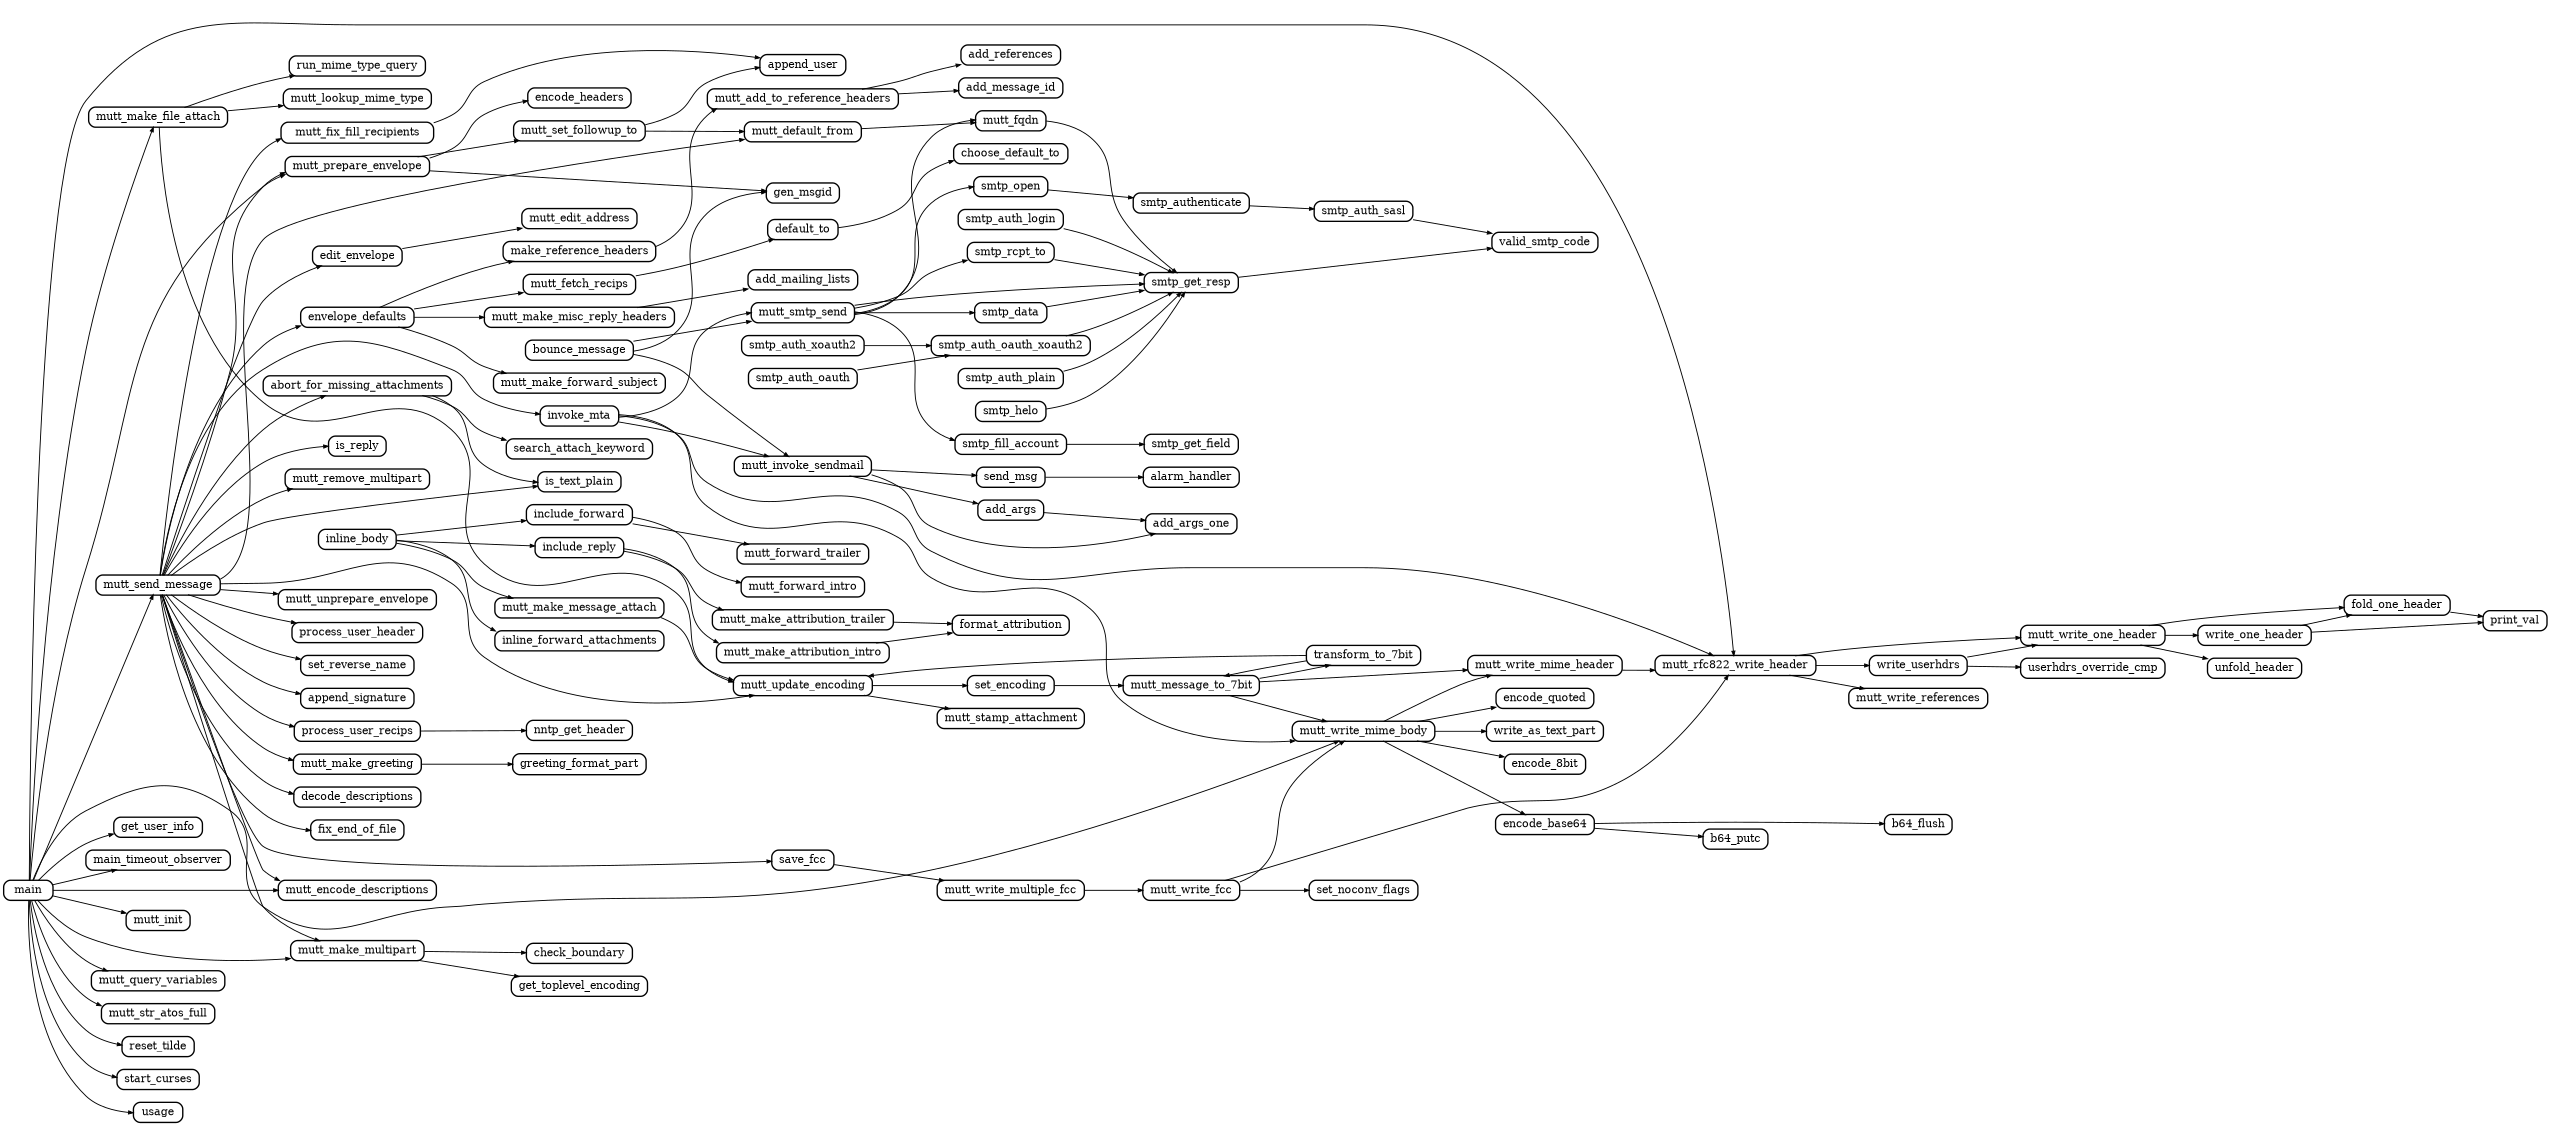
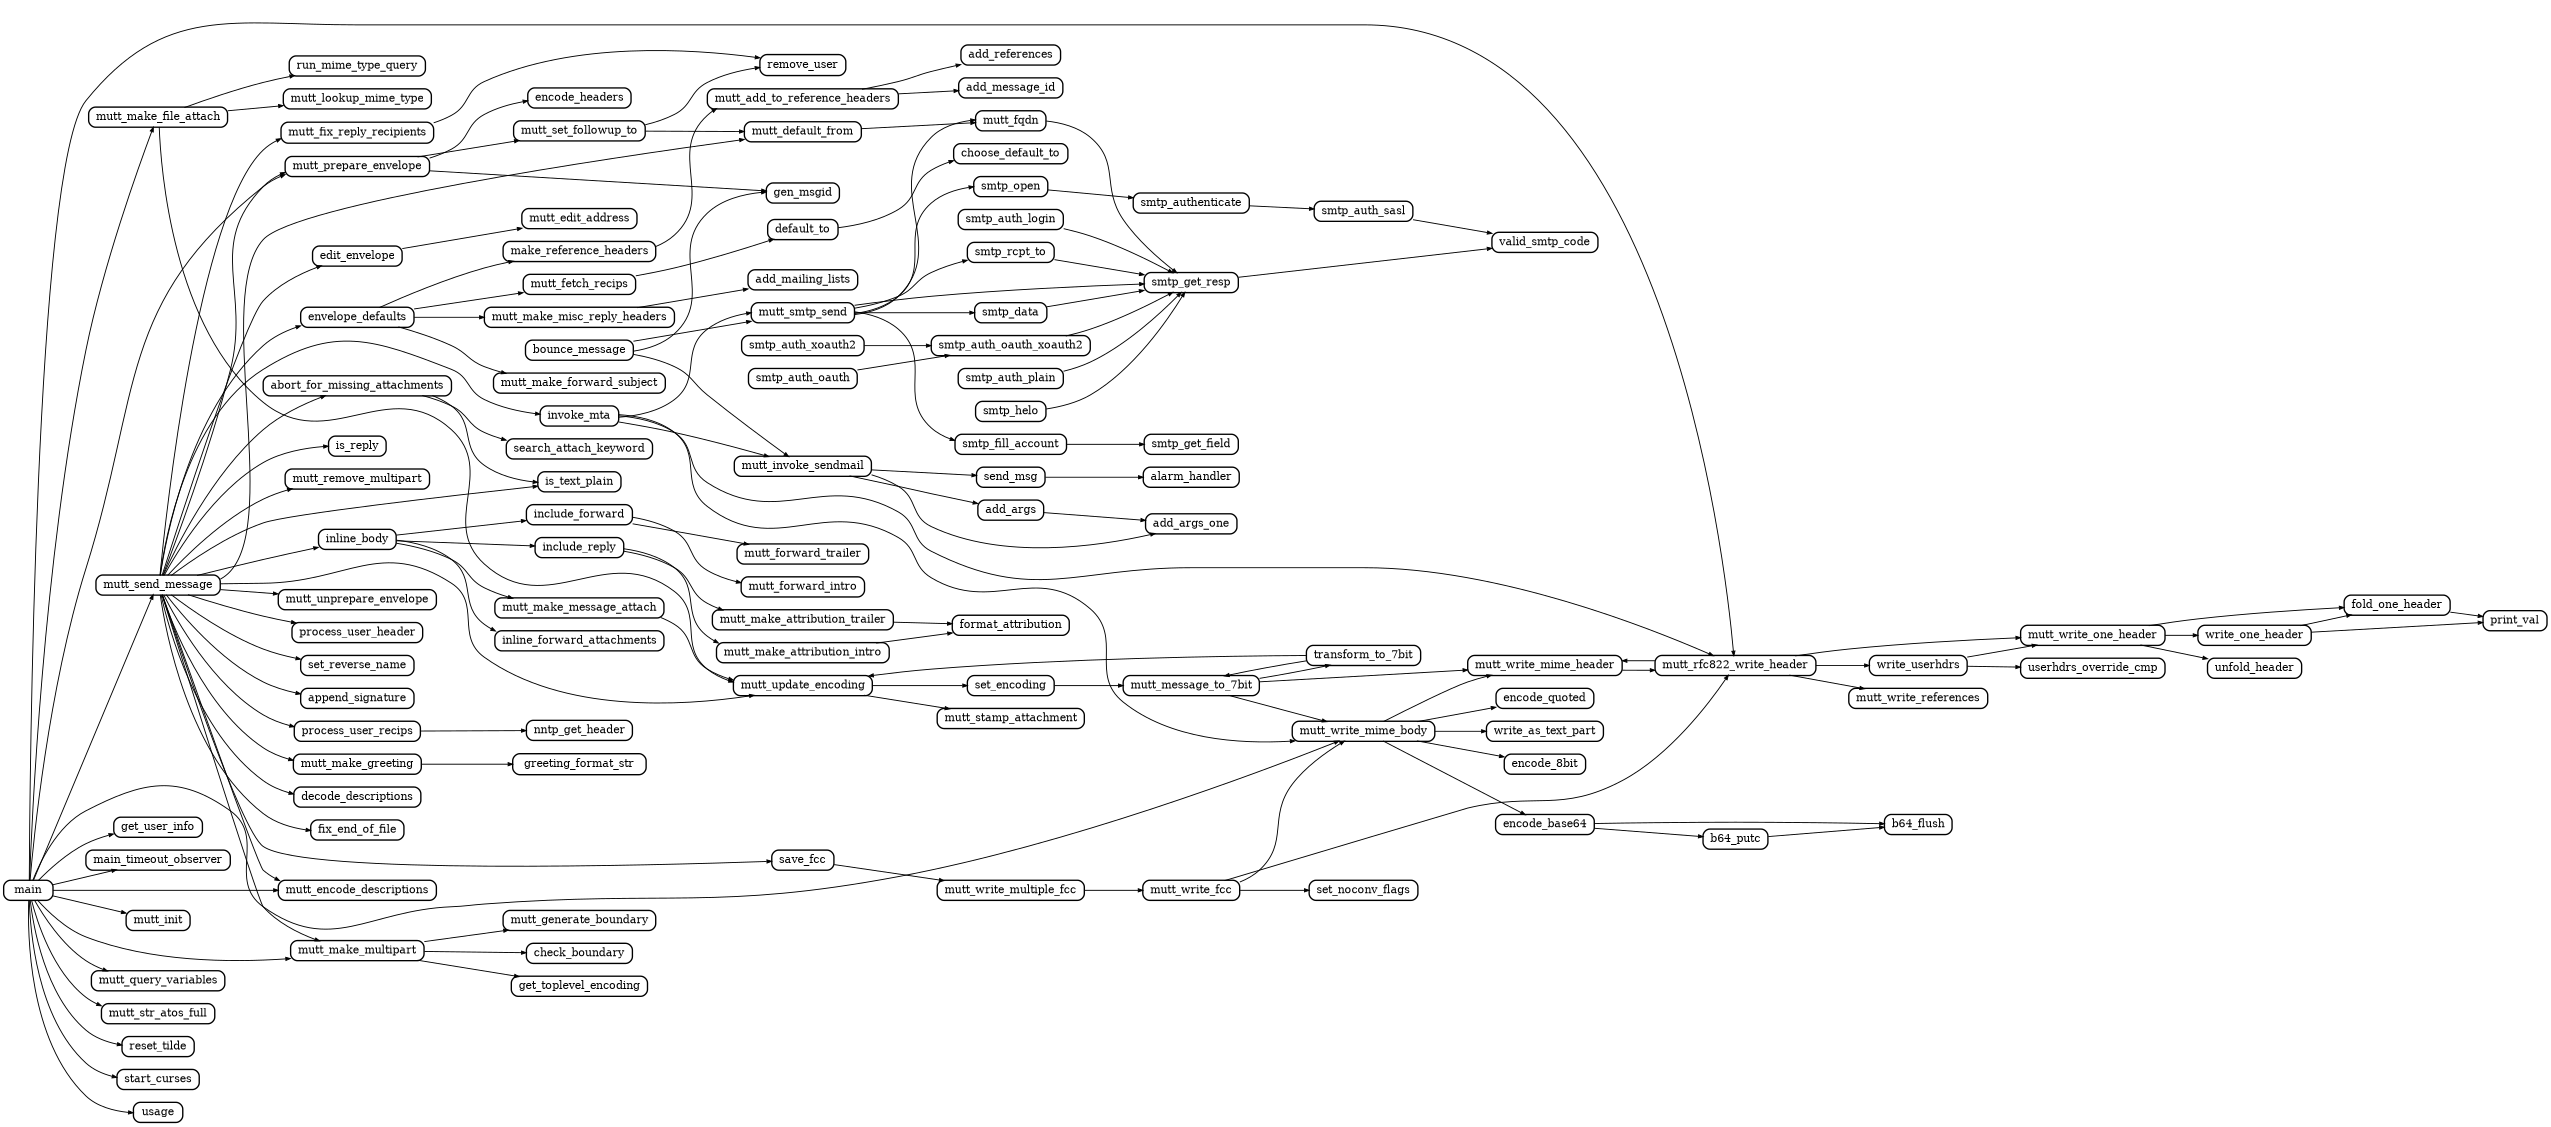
node "append_user": label "append_user" -> "remove_user"
node "mutt_fix_fill_recipients": label "mutt_fix_fill_recipients" -> "mutt_fix_reply_recipients"
edge "mutt_send_message" -> "inline_body": added
edge "mutt_rfc822_write_header" -> "mutt_write_mime_header": added
node "greeting_format_part": label "greeting_format_part" -> "greeting_format_str"
edge "b64_putc" -> "b64_flush": added
node "mutt_generate_boundary": added
